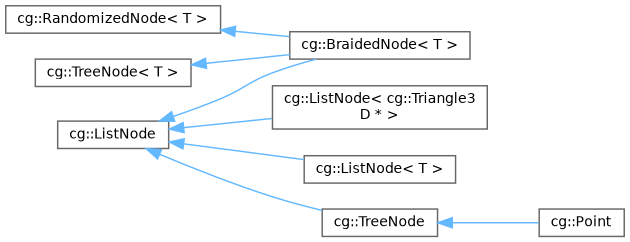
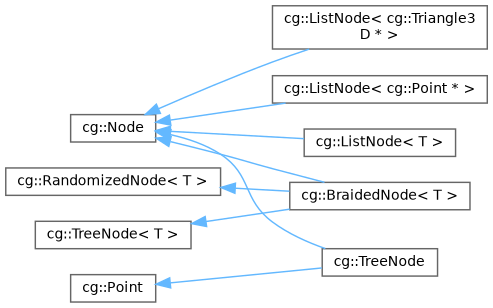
node "cg::ListNode< cg::Point * >": added
node "cg::ListNode": label "cg::ListNode" -> "cg::Node"
edge "cg::Point" -> "cg::TreeNode": reversed
